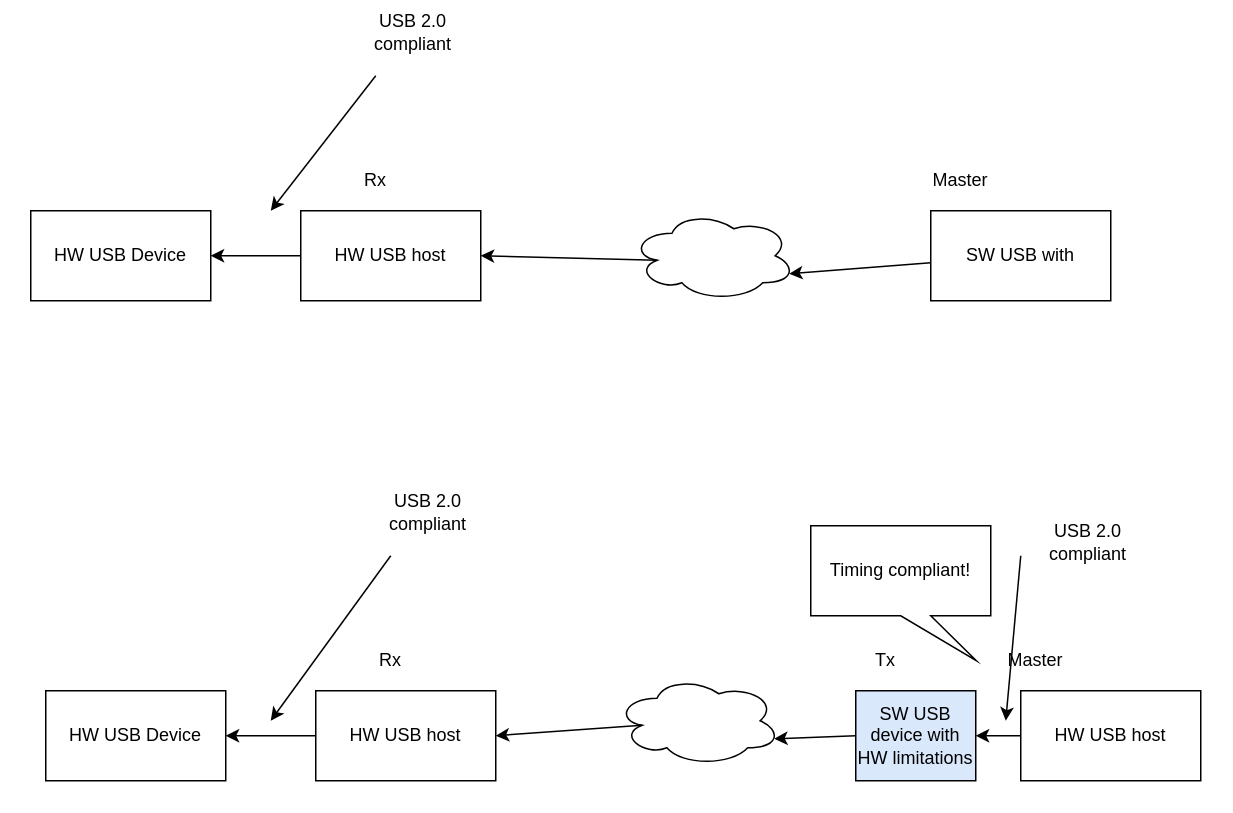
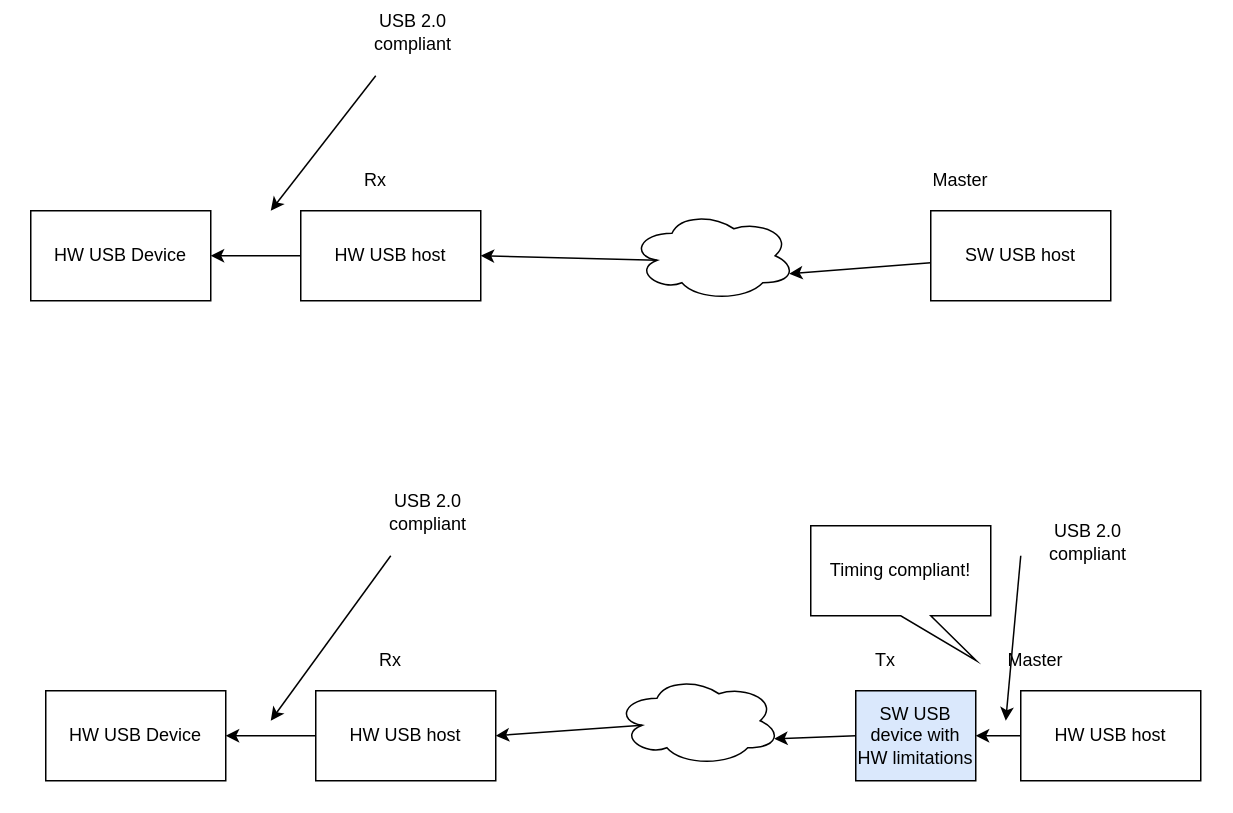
node "SW USB with": label "SW USB with" -> "SW USB host"
